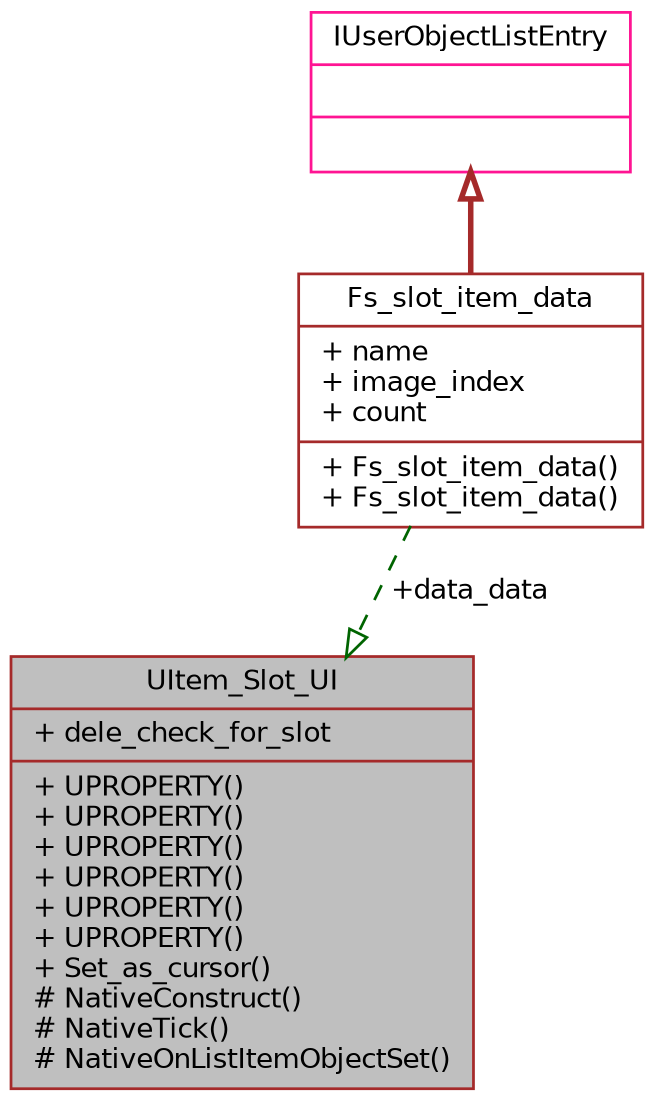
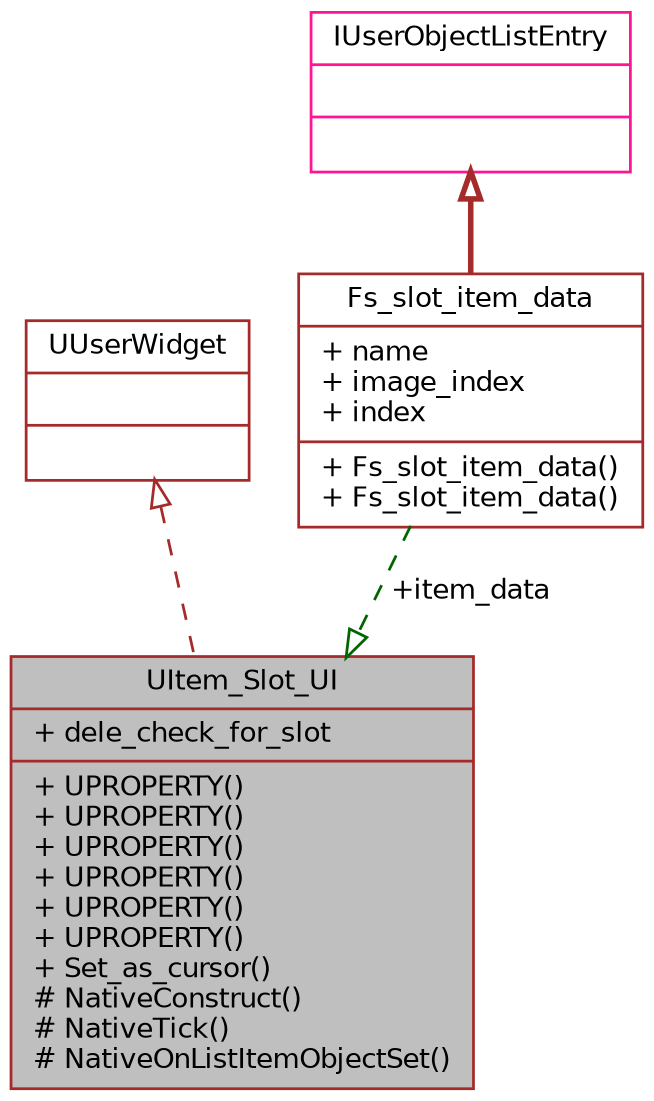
node "UUserWidget": added
node "Fs_slot_item_data": text "+ count" -> "+ index"
edge "Fs_slot_item_data" -> "UItem_Slot_UI": label " +data_data" -> " +item_data"
